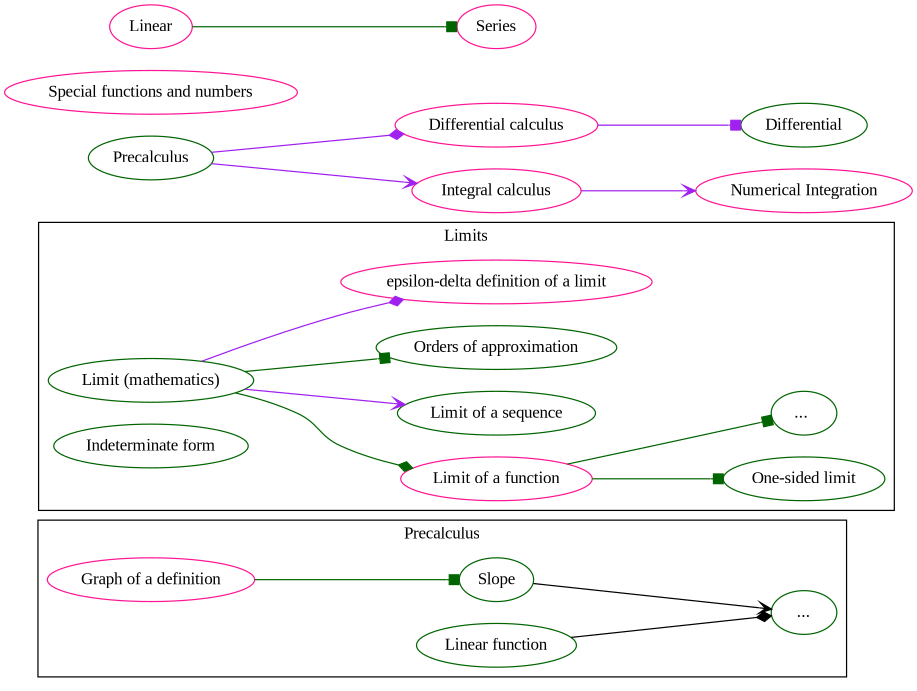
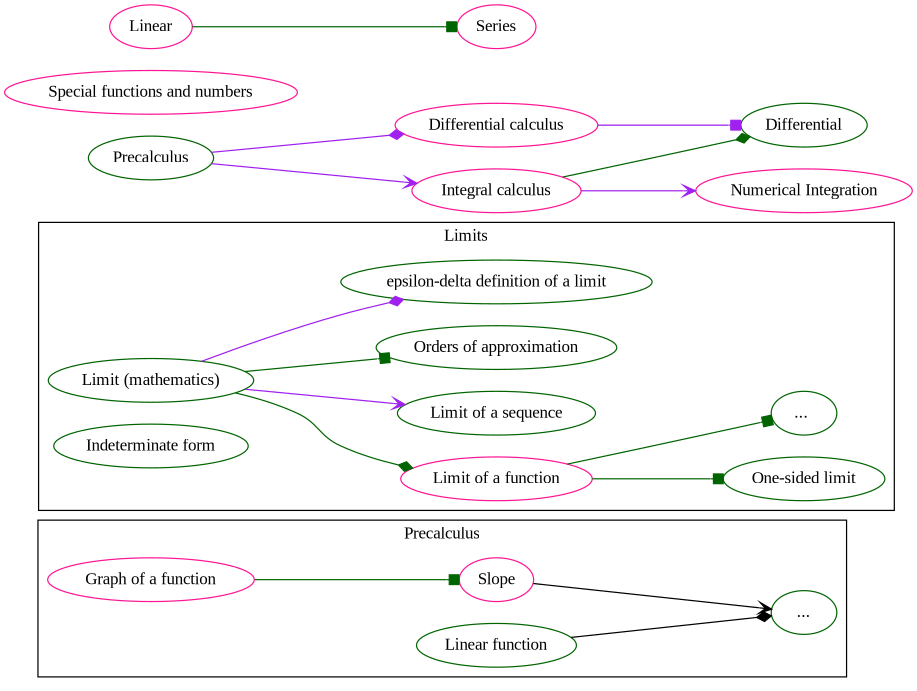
edge "Integral calculus" -> "Differential": added
node "epsilon-delta definition of a limit": color deeppink -> darkgreen
node "Graph of a definition": label "Graph of a definition" -> "Graph of a function"
node "Slope": color darkgreen -> deeppink
